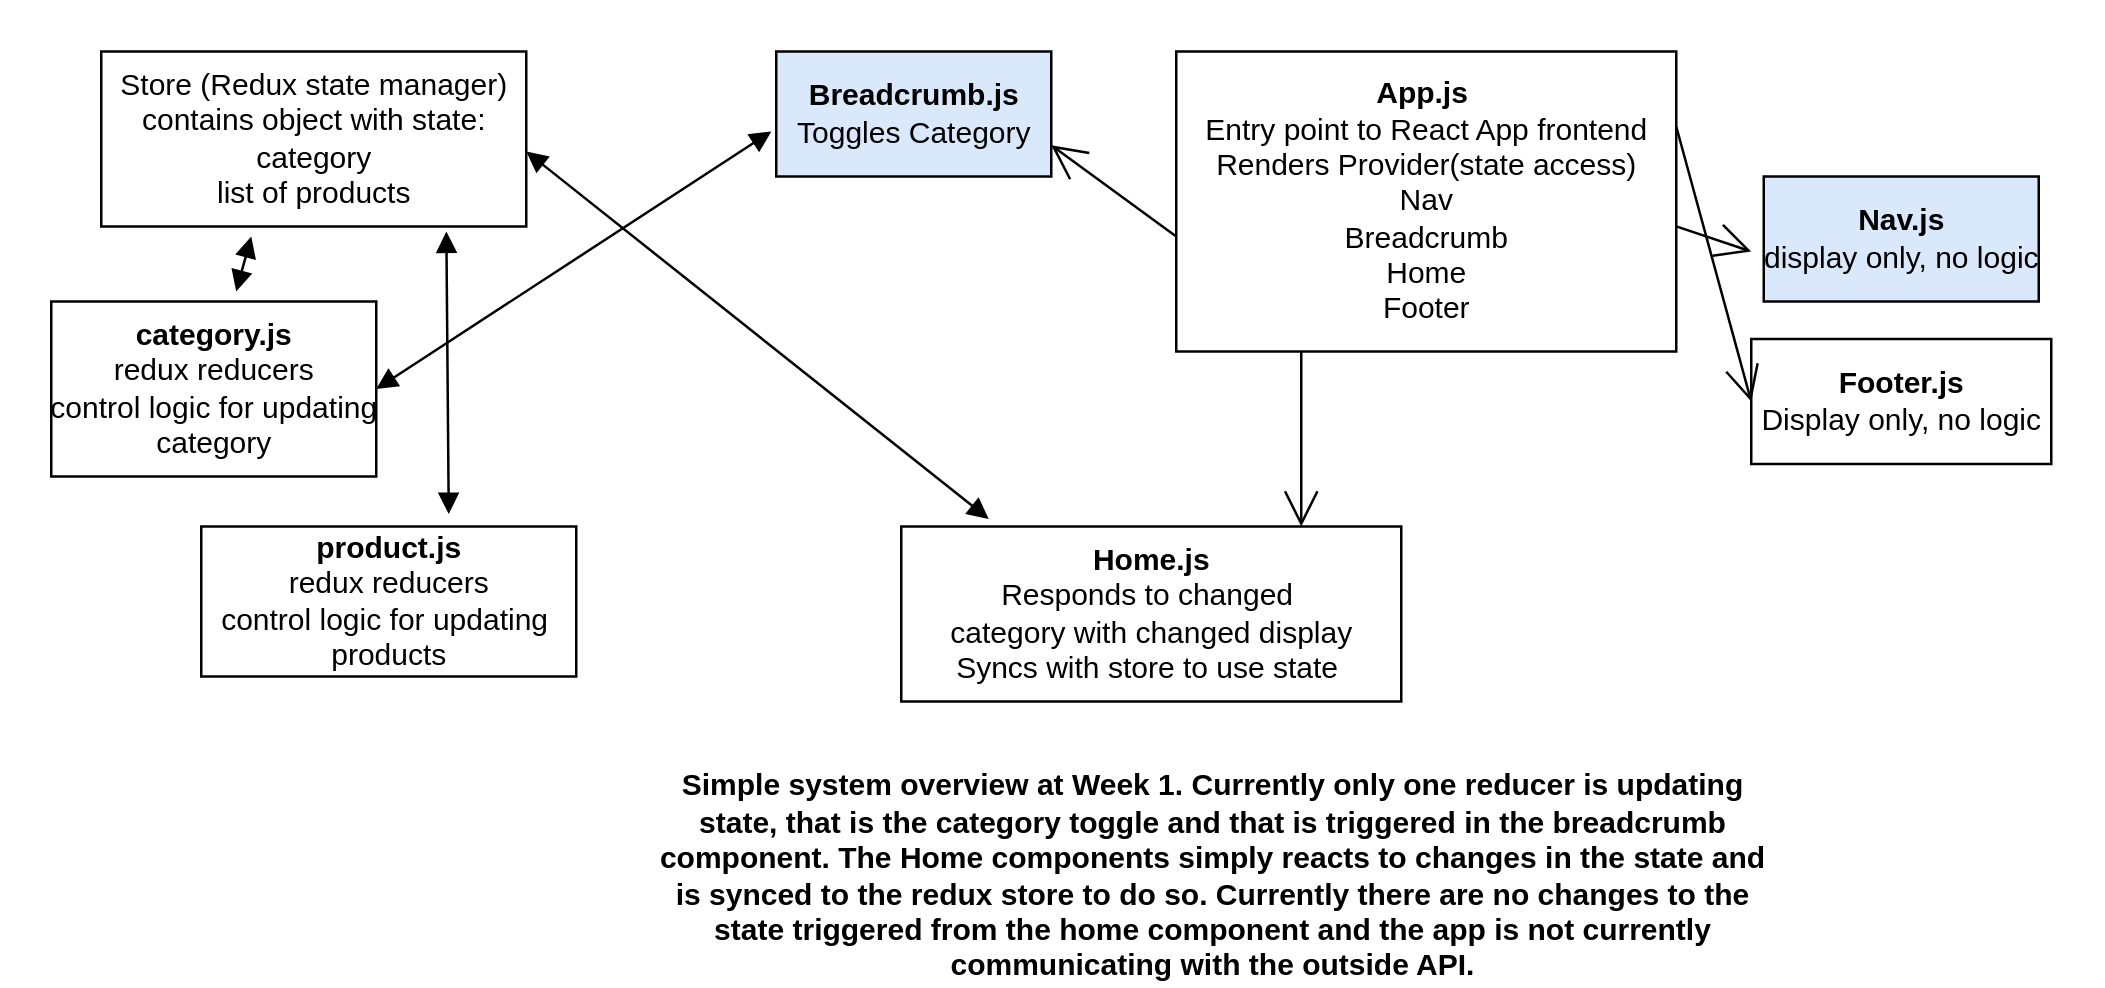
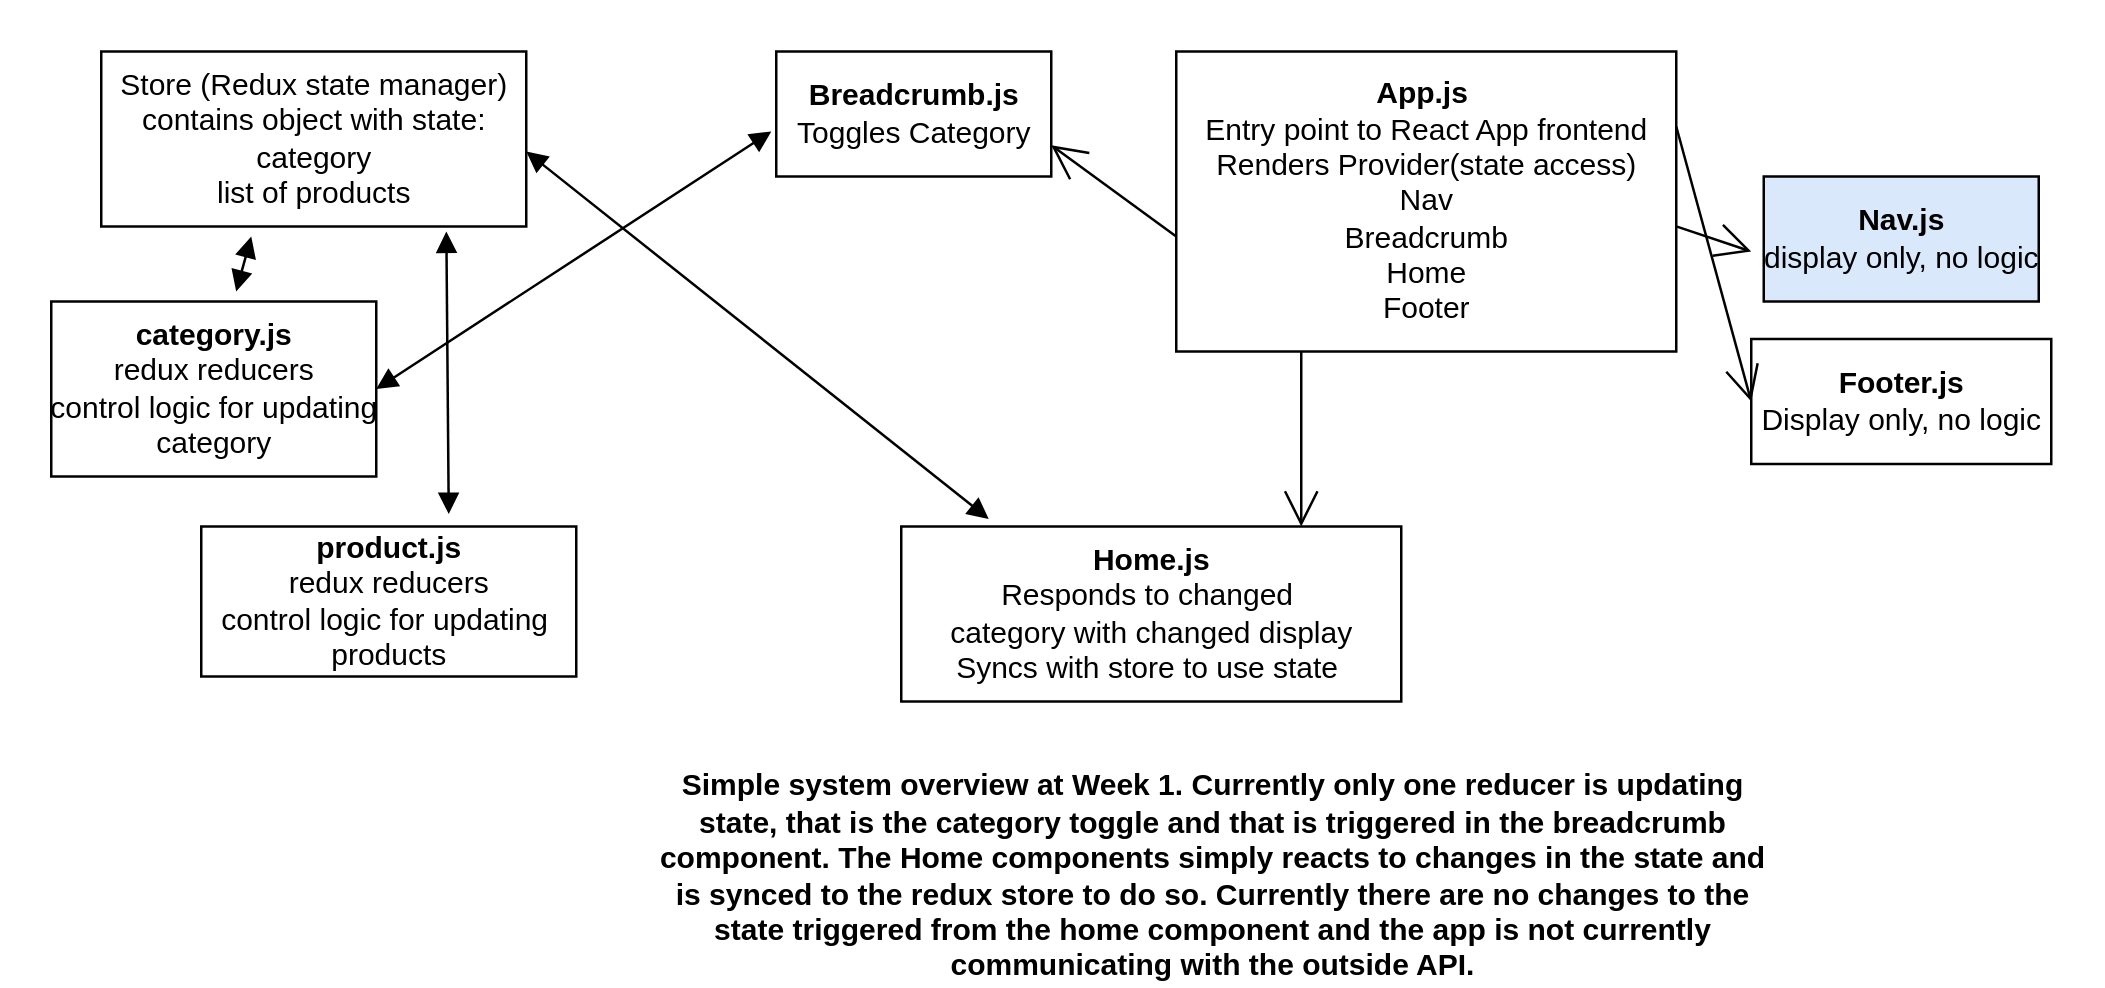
node "Breadcrumb.js Toggles Category": fillcolor #dae8fc -> #ffffff
